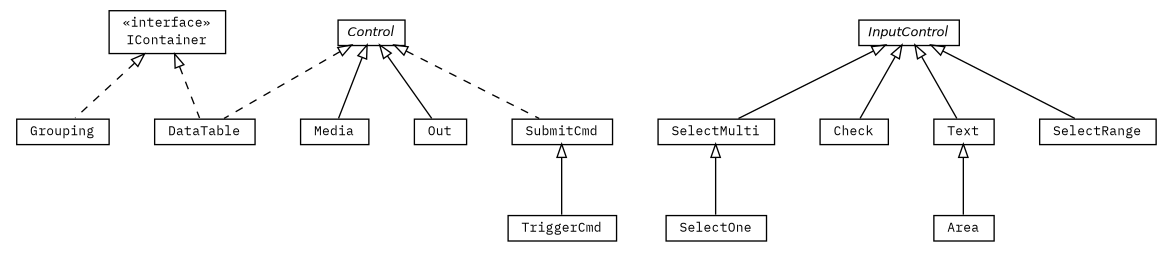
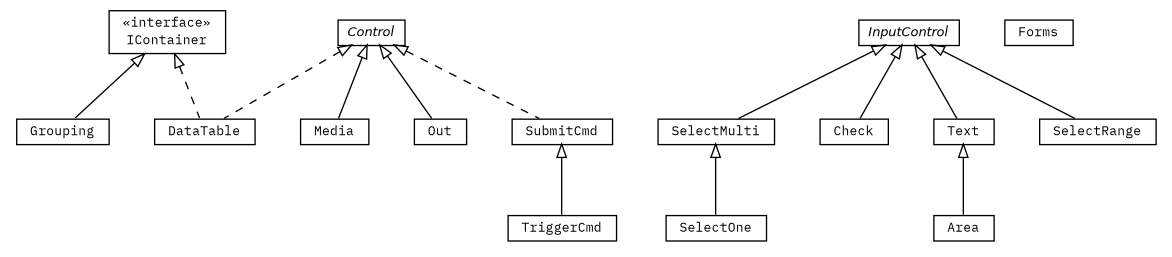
node "Forms": added
edge "Grouping" -> "IContainer": style dashed -> solid
